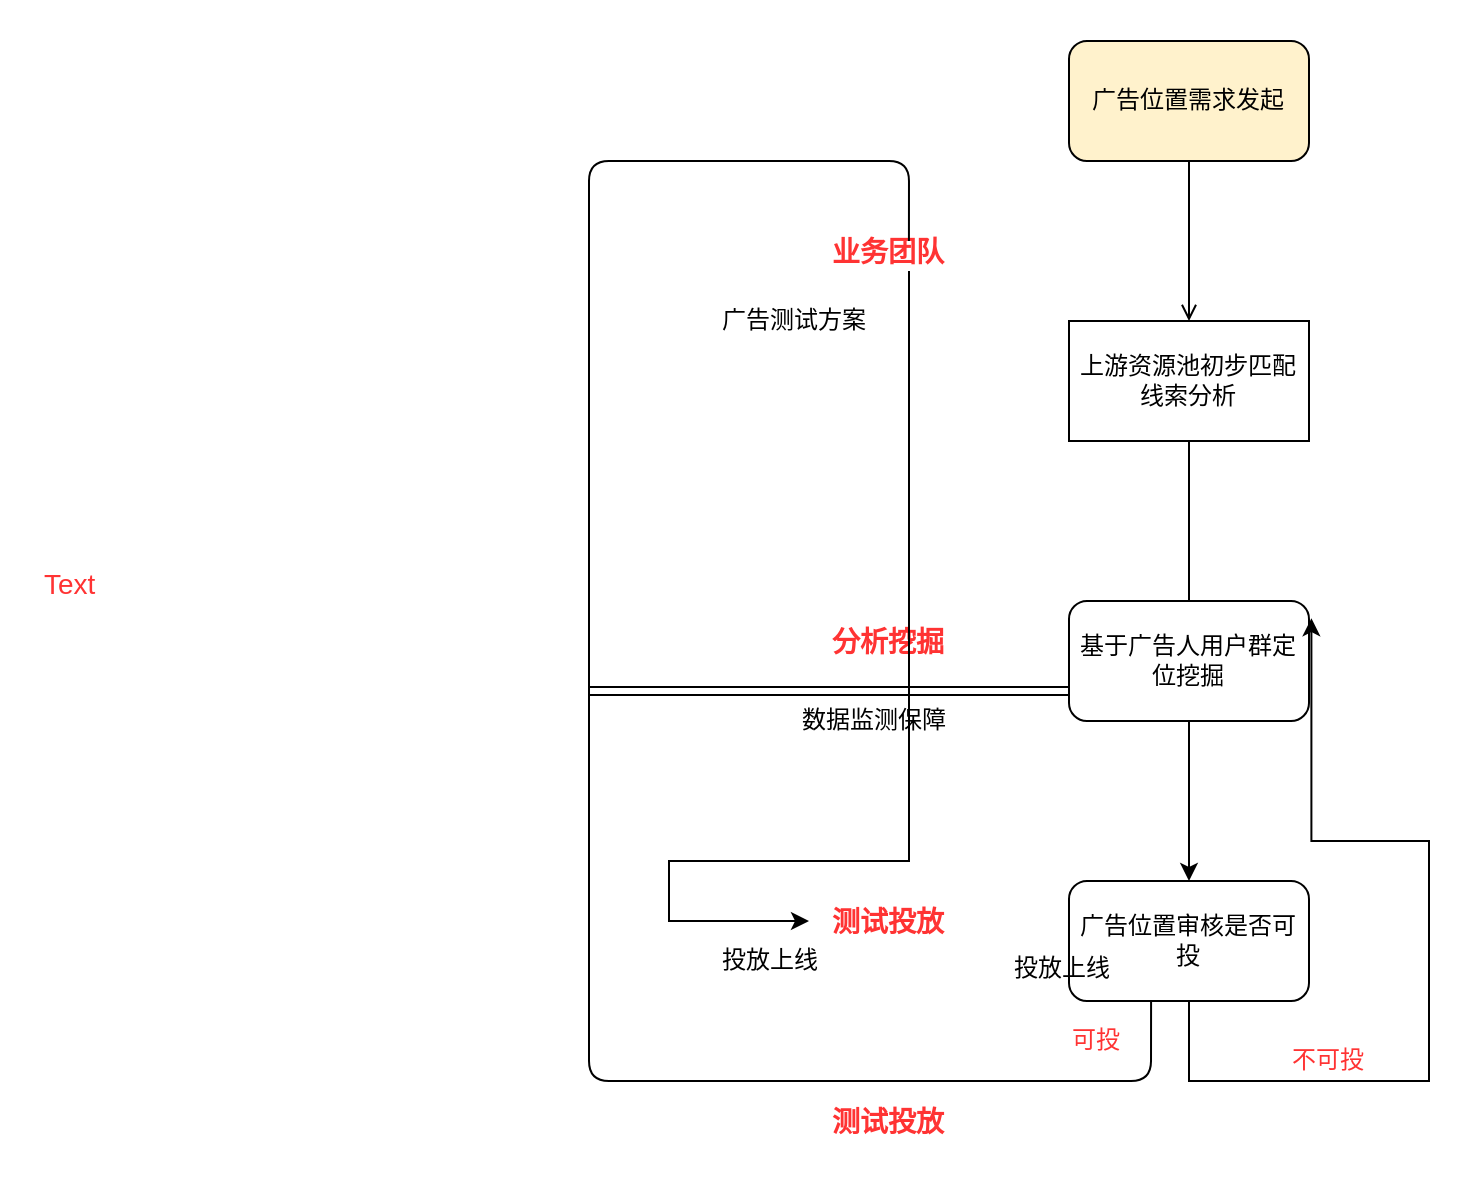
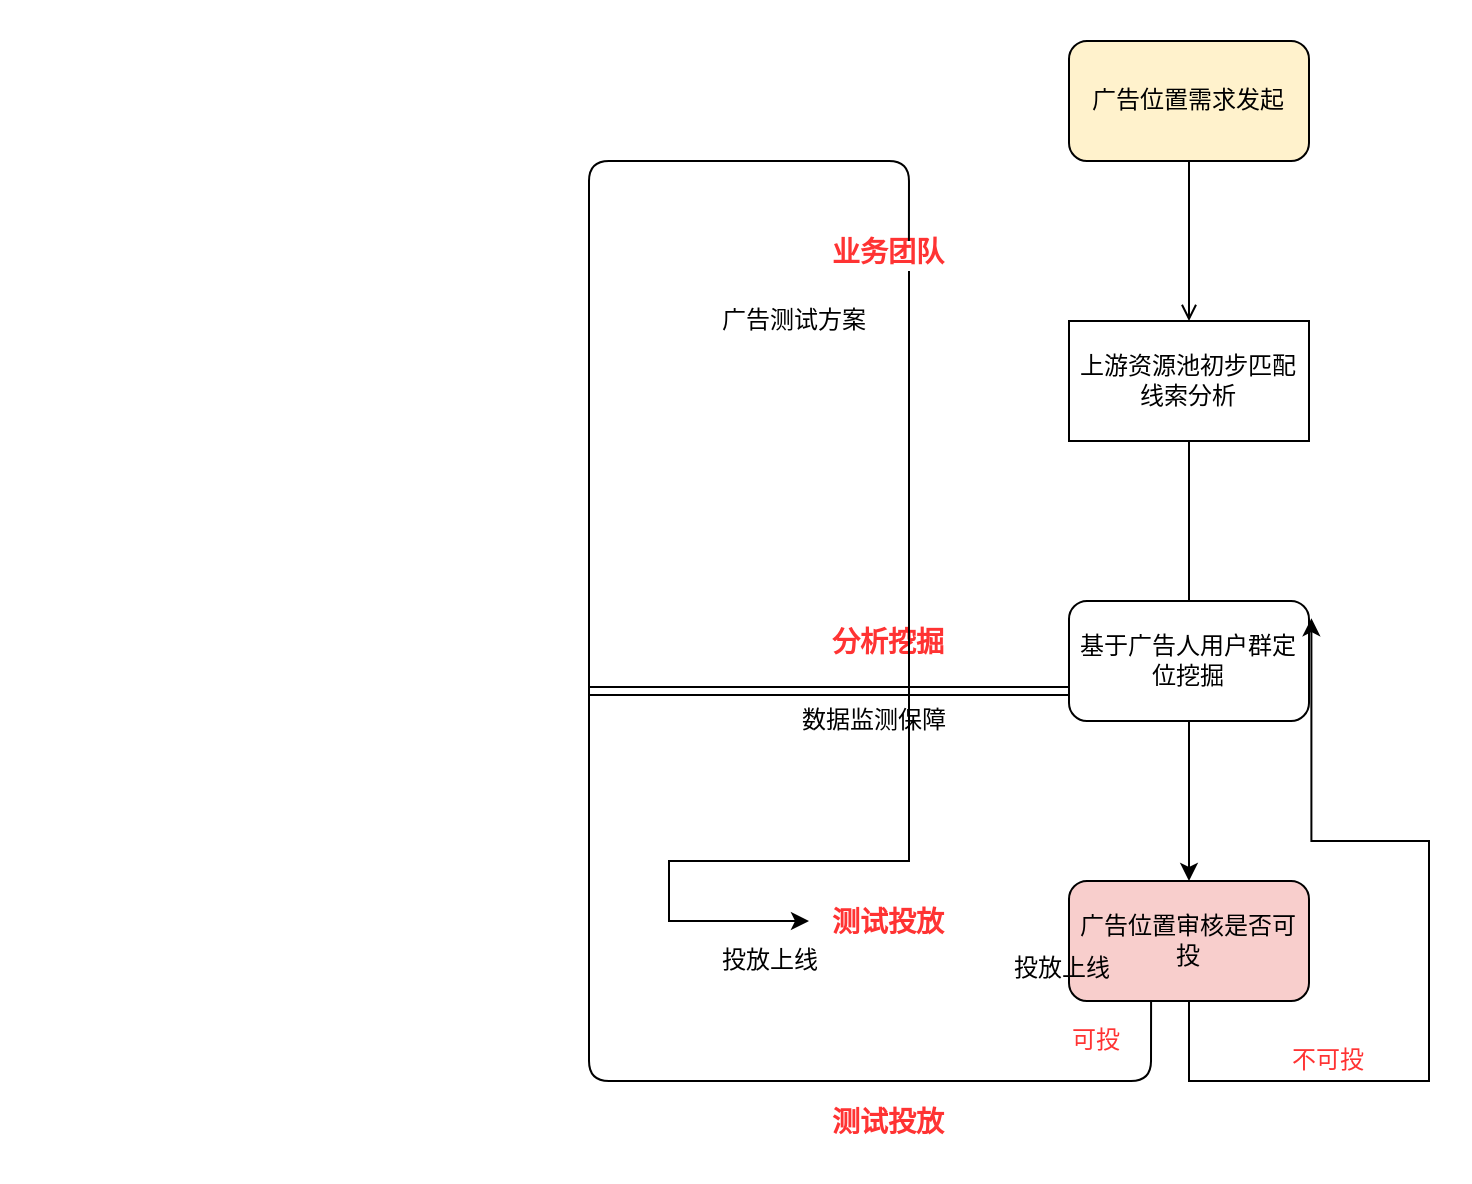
node "Text": removed
node "广告位置审核是否可投": fillcolor #ffffff -> #f8cecc
